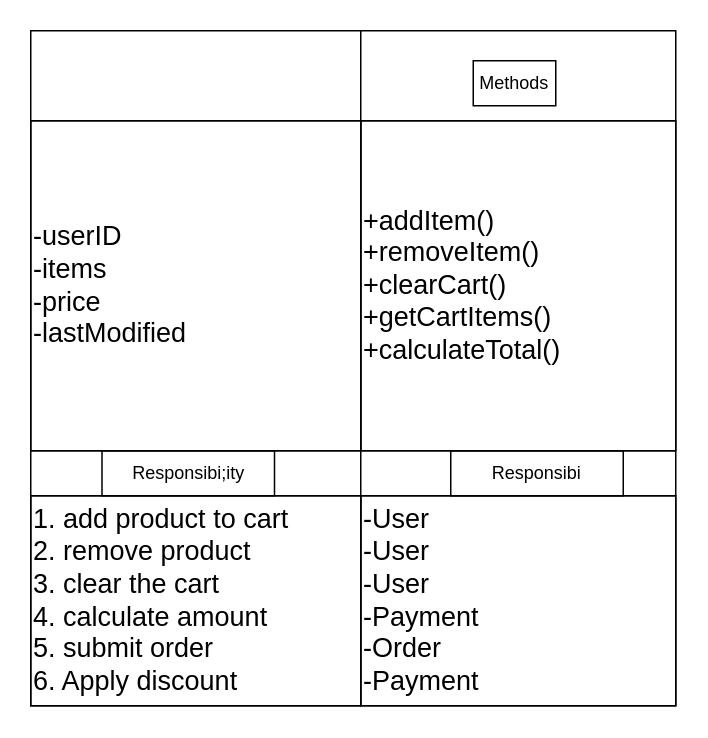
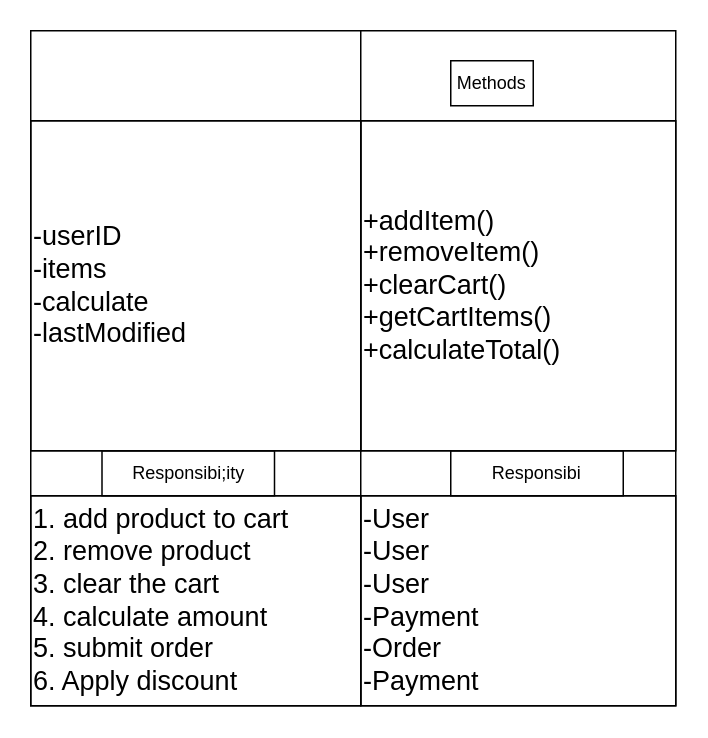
node "Methods": moved (515, 83) -> (492, 83)
node "-userID -items -price -lastModified": label "-userID -items -price -lastModified" -> "-userID -items -calculate -lastModified"
